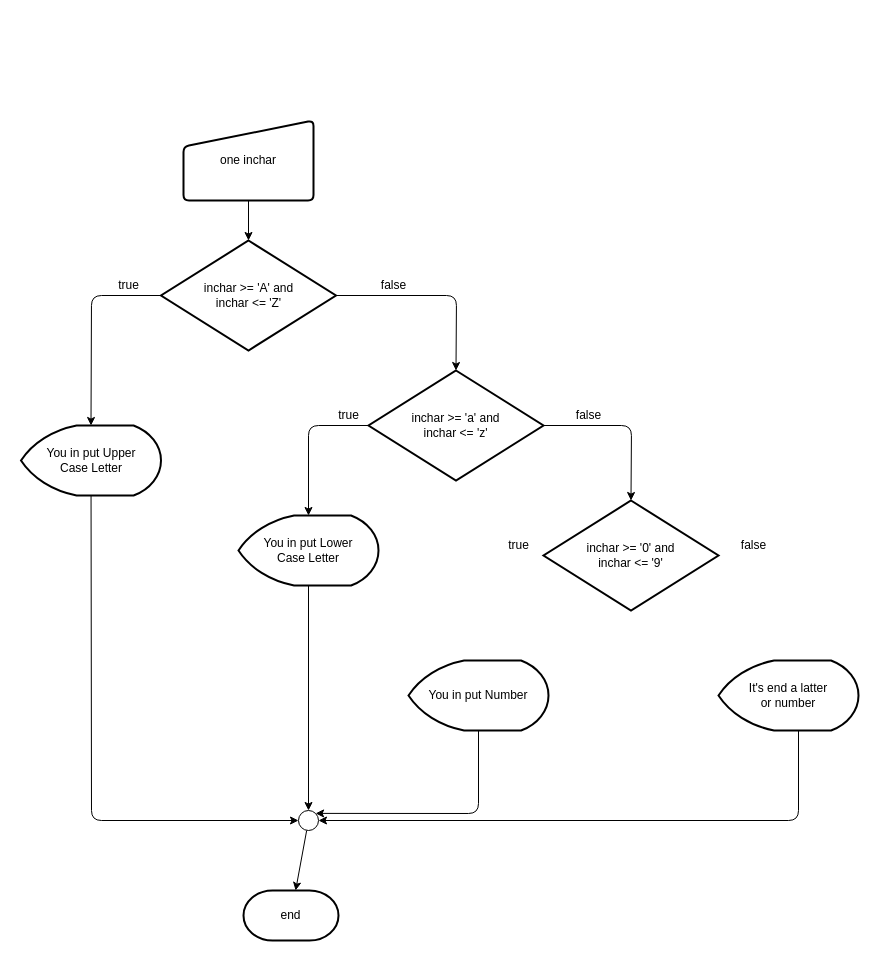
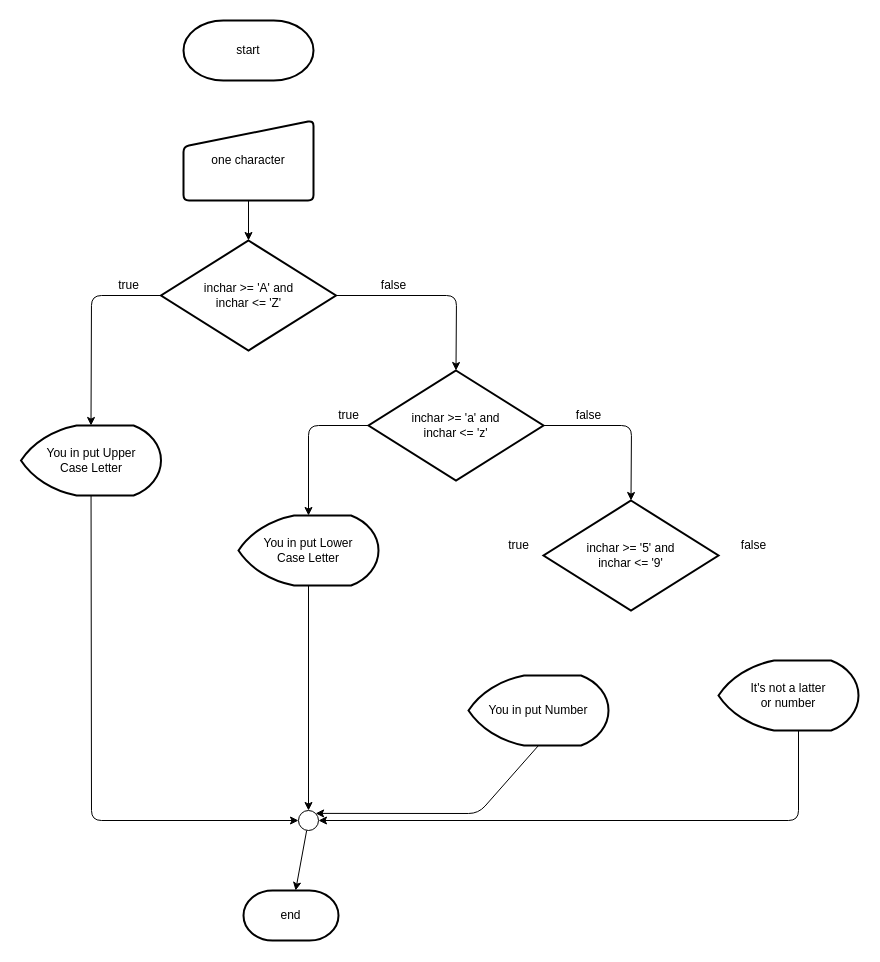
node "start": added
node "one inchar": label "one inchar" -> "one character"
node "inchar >= '0' and inchar <= '9'": label "inchar >= '0' and inchar <= '9'" -> "inchar >= '5' and inchar <= '9'"
node "You in put Number": moved (479, 696) -> (539, 711)
node "It's end a latter or number": label "It's end a latter or number" -> "It's not a latter or number"
